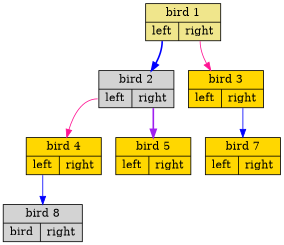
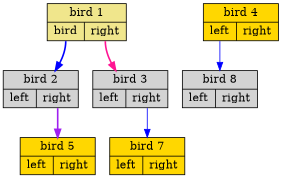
node "bird 1": text "left" -> "bird"
edge "bird 1" -> "bird 3": style solid -> bold
node "bird 3": fillcolor gold -> lightgrey
edge "bird 2" -> "bird 4": removed
node "bird 8": text "bird" -> "left"
